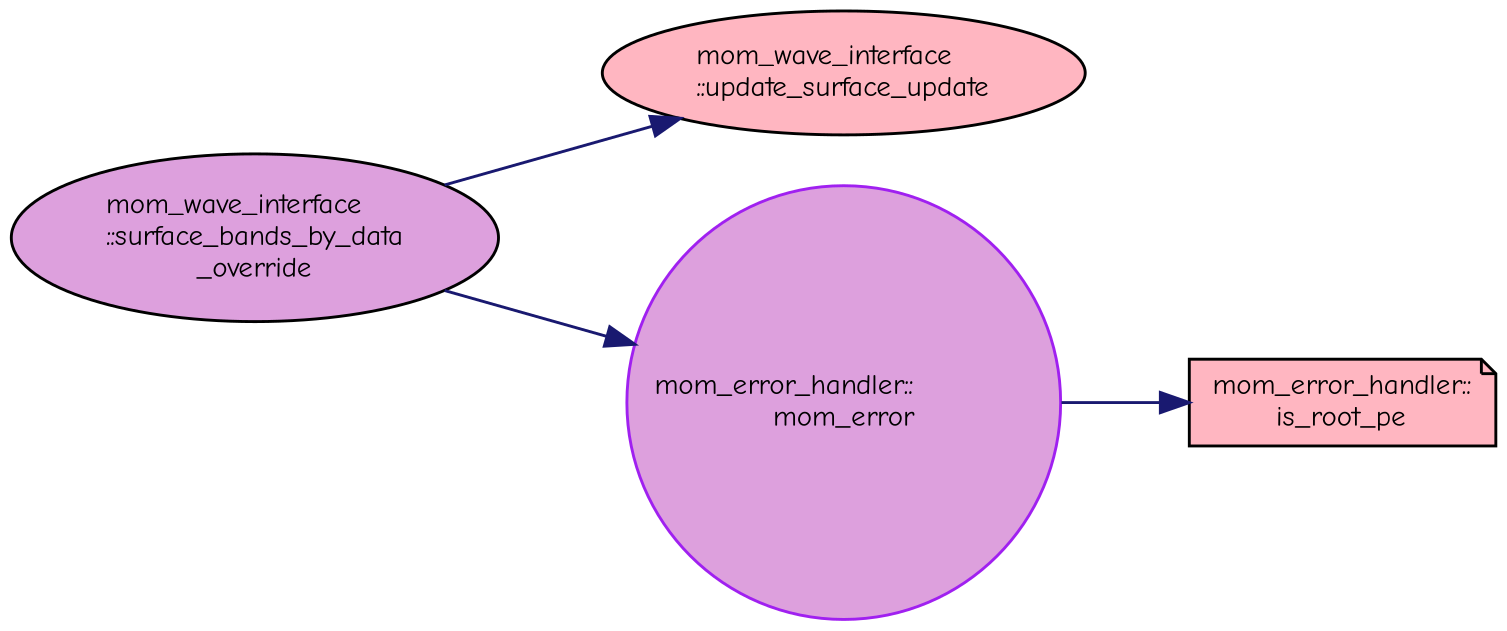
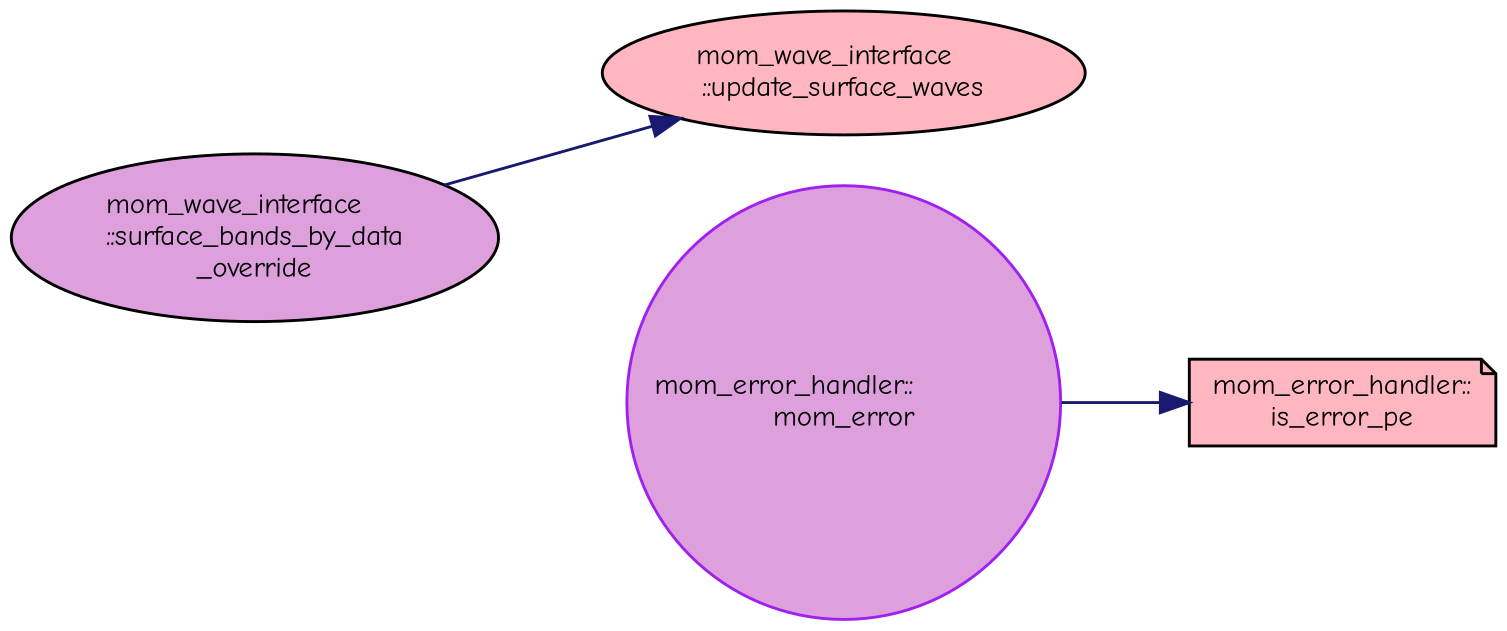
node "mom_wave_interface ::update_surface_update": label "mom_wave_interface ::update_surface_update" -> "mom_wave_interface ::update_surface_waves"
edge "mom_wave_interface ::surface_bands_by_data _override" -> "mom_error_handler:: mom_error": removed
node "mom_error_handler:: is_root_pe": label "mom_error_handler:: is_root_pe" -> "mom_error_handler:: is_error_pe"
